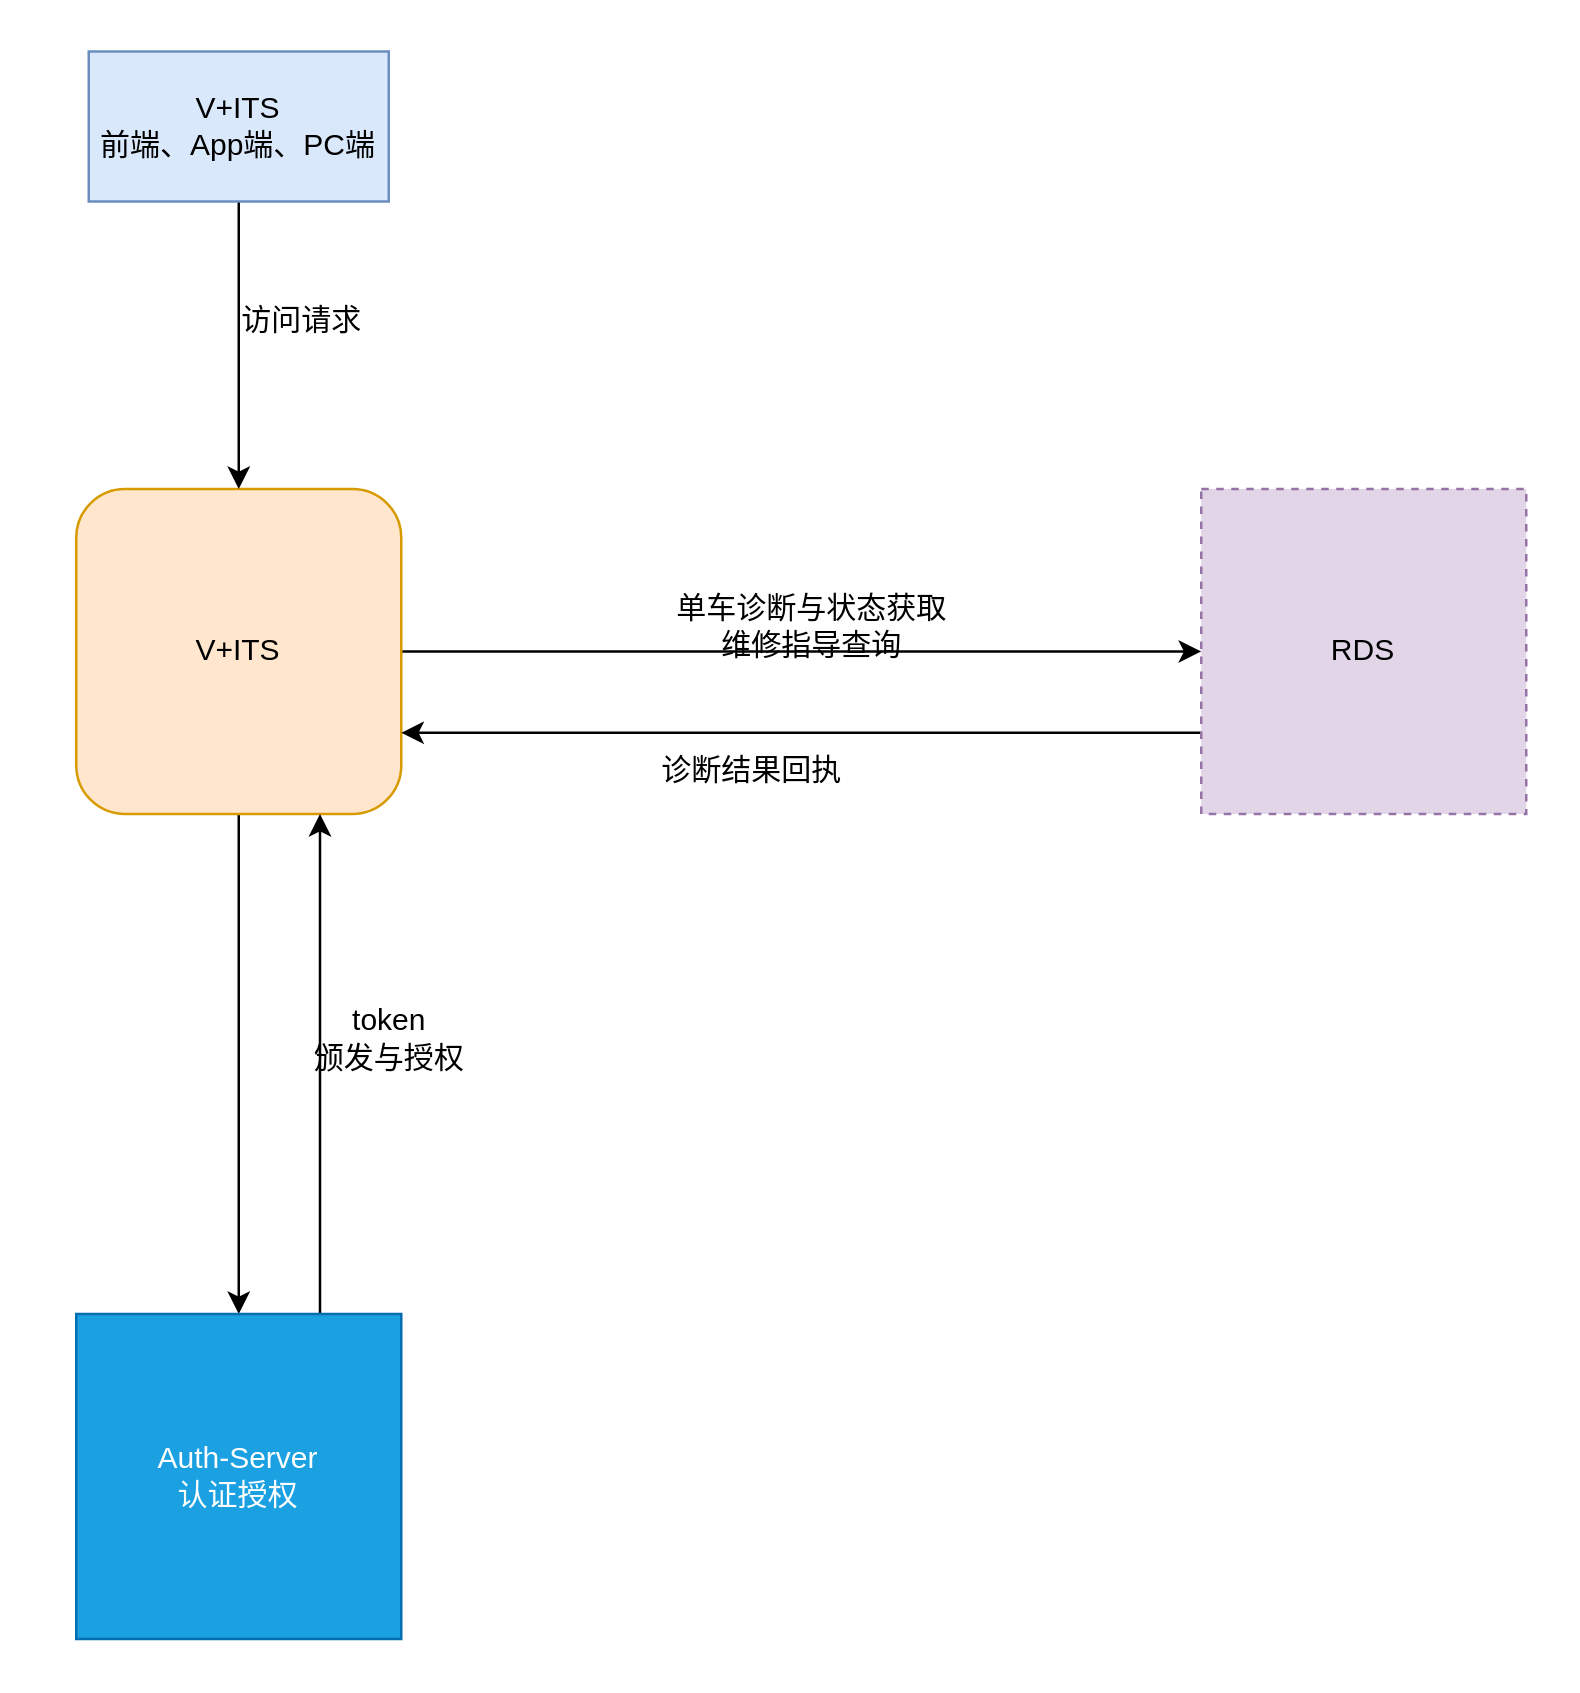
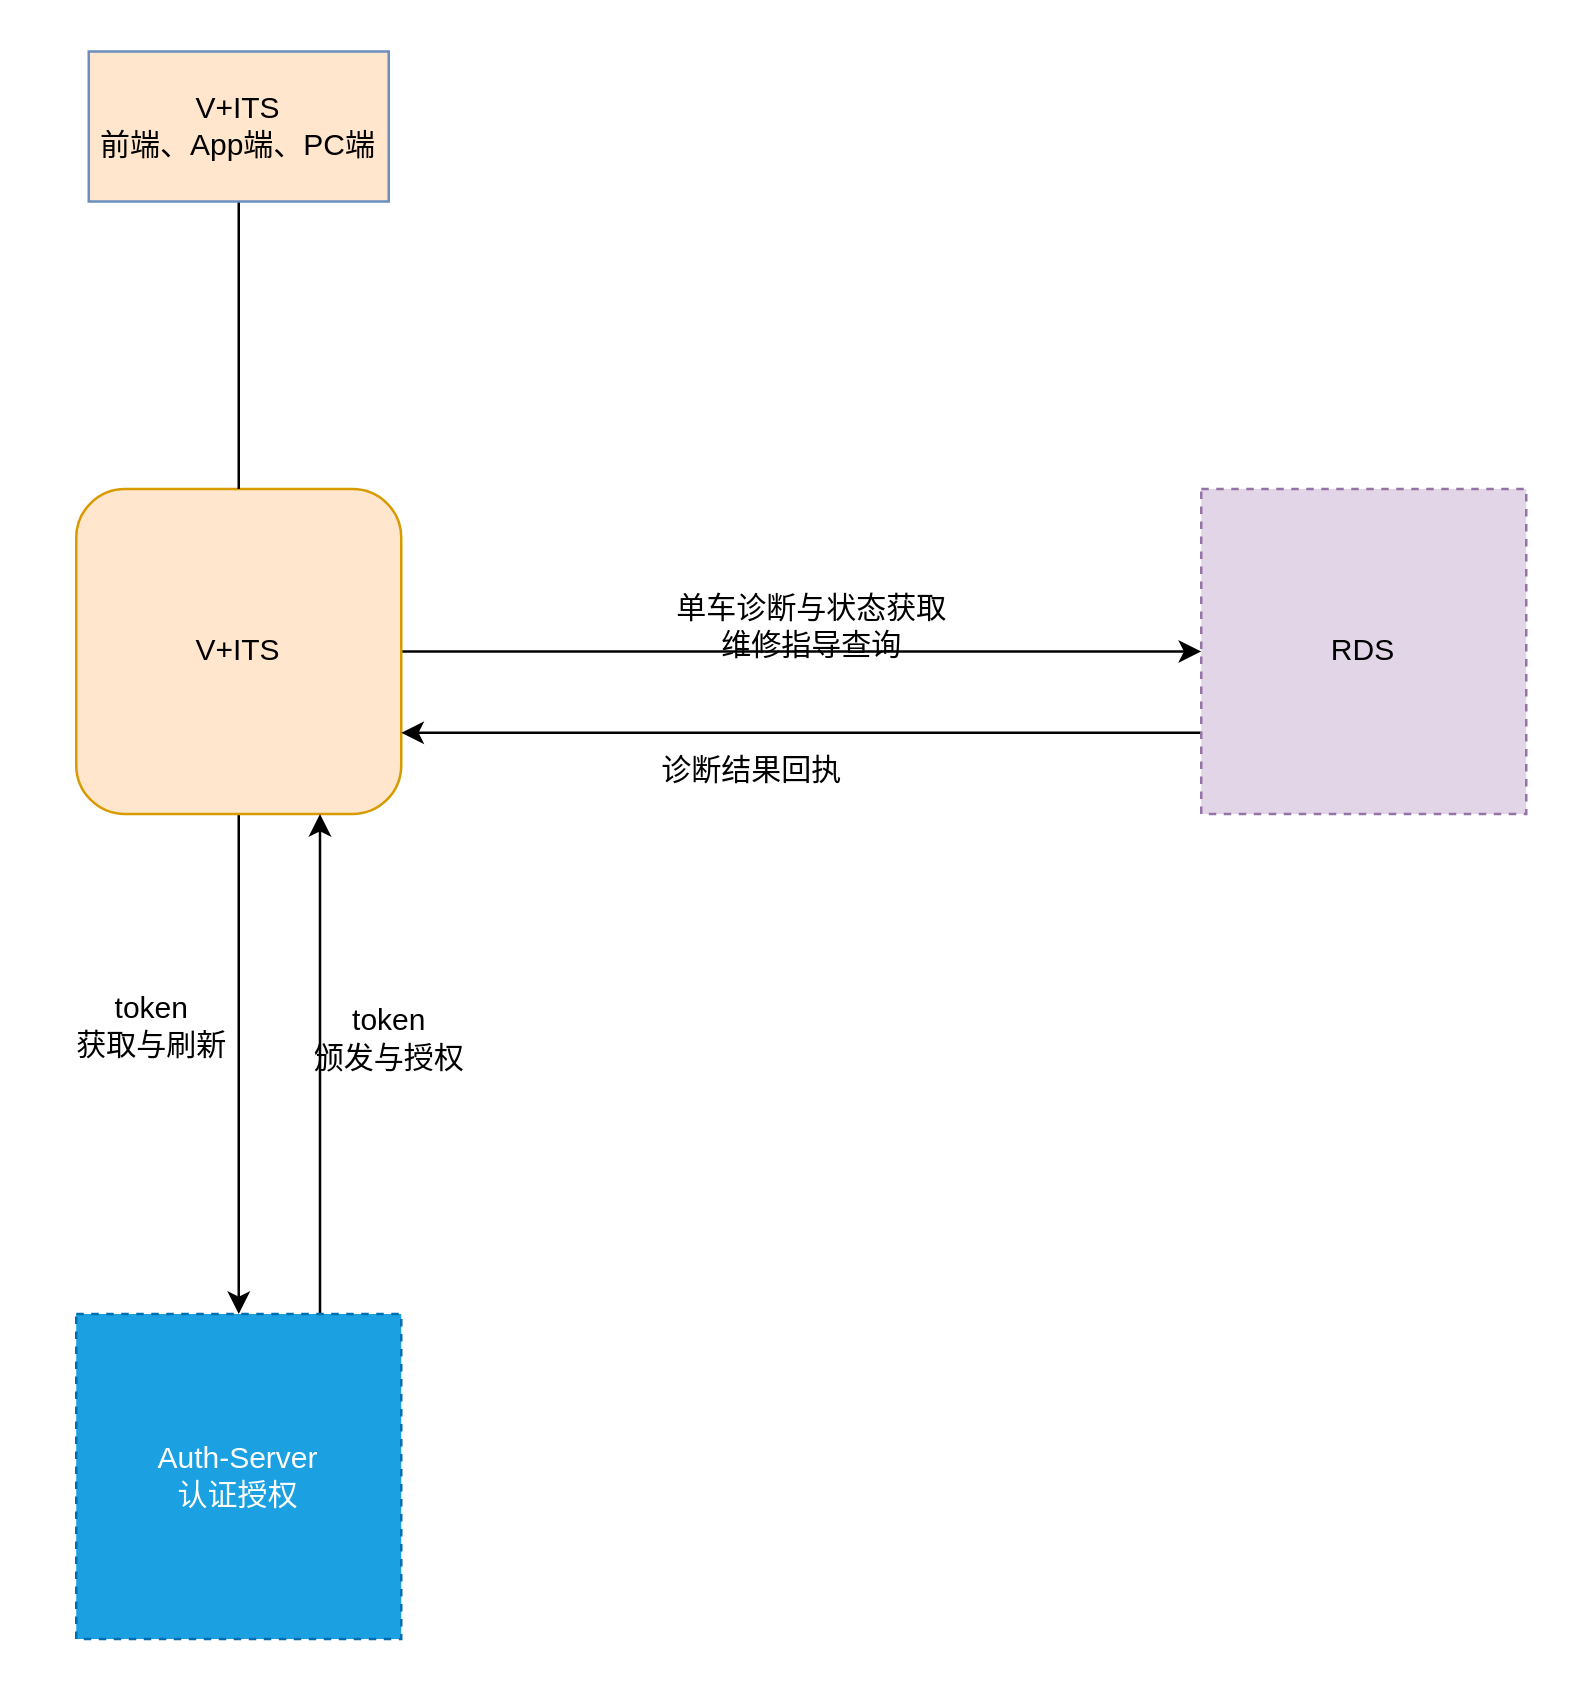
node "V+ITS 前端、App端、PC端": fillcolor #dae8fc -> #ffe6cc
node "访问请求": removed
edge "V+ITS 前端、App端、PC端" -> "V+ITS": arrowhead classic -> none
node "token 获取与刷新": added
node "Auth-Server 认证授权": style solid -> dashed
